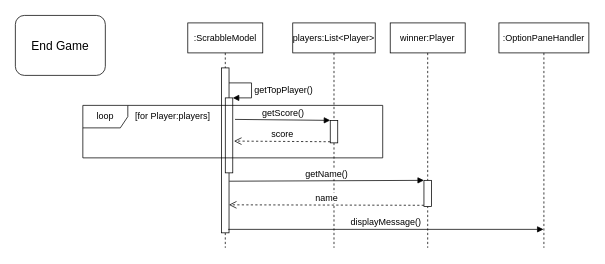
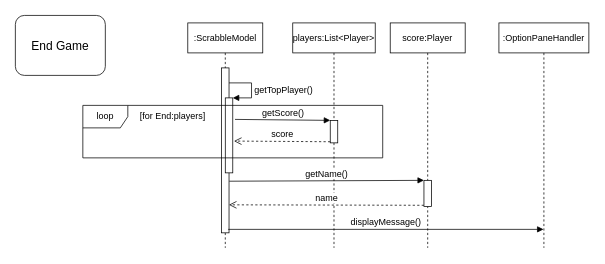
node "winner:Player": label "winner:Player" -> "score:Player"
node "[for Player:players]": label "[for Player:players]" -> "[for End:players]"
